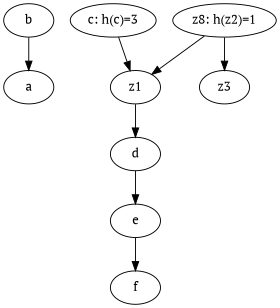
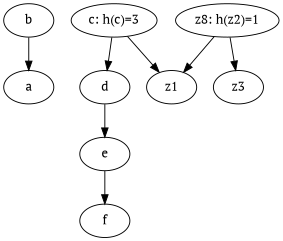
edge "z1" -> "d": now "c: h(c)=3" -> "d"
